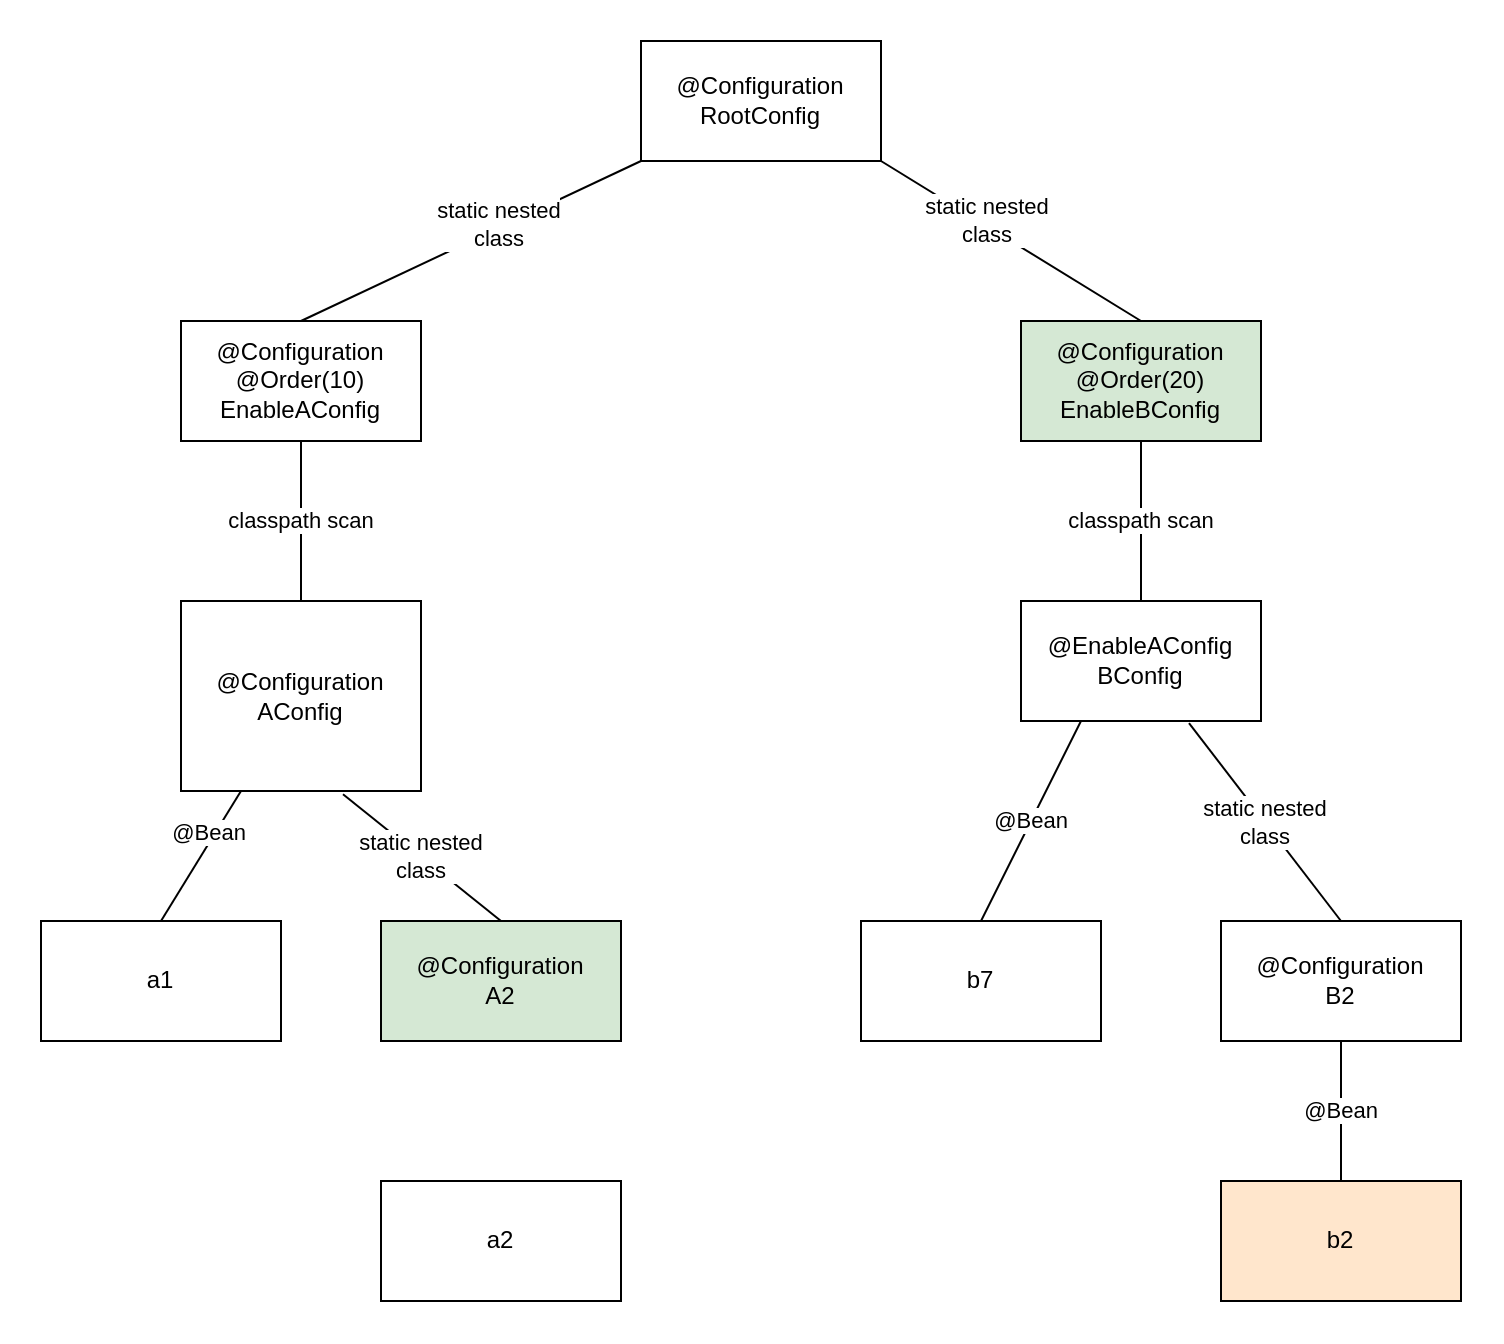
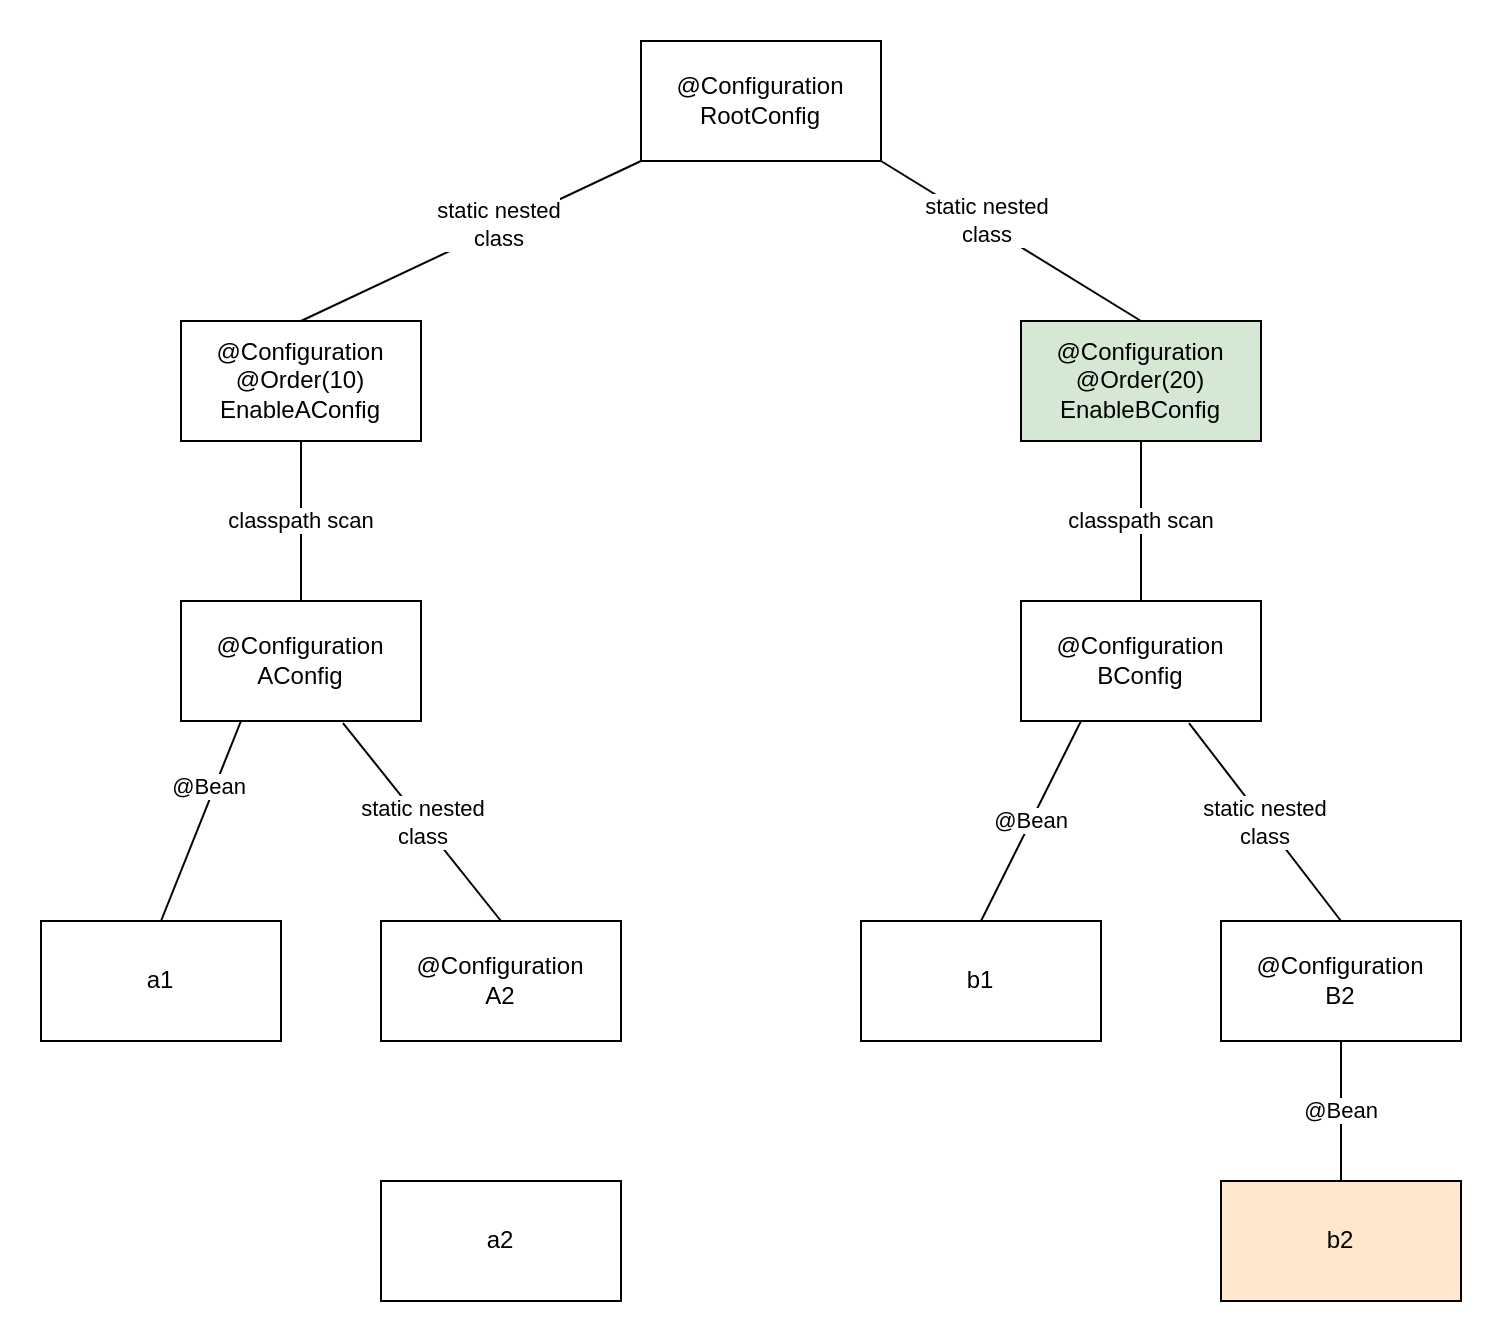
node "@EnableAConfig BConfig": label "@EnableAConfig BConfig" -> "@Configuration BConfig"
node "@Configuration AConfig": size 240x190 -> 240x120
node "@Configuration A2": fillcolor #d5e8d4 -> #ffffff
node "b7": label "b7" -> "b1"
